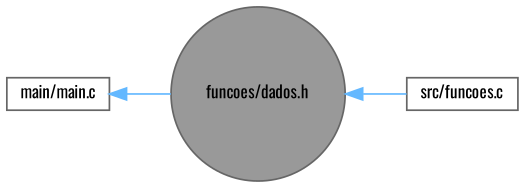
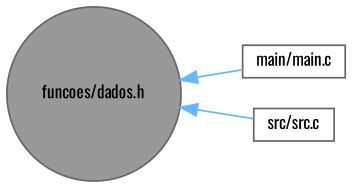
edge "funcoes/dados.h" -> "main/main.c": reversed
node "src/funcoes.c": label "src/funcoes.c" -> "src/src.c"
